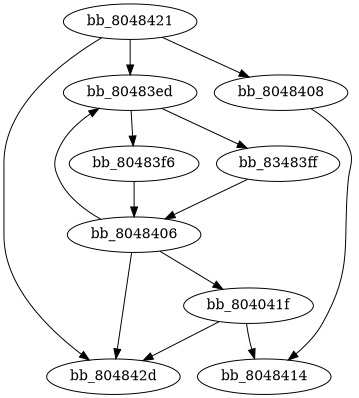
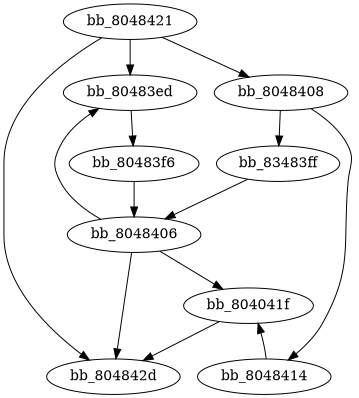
edge "bb_80483ed" -> "bb_83483ff": now "bb_8048408" -> "bb_83483ff"
edge "bb_804041f" -> "bb_8048414": reversed
